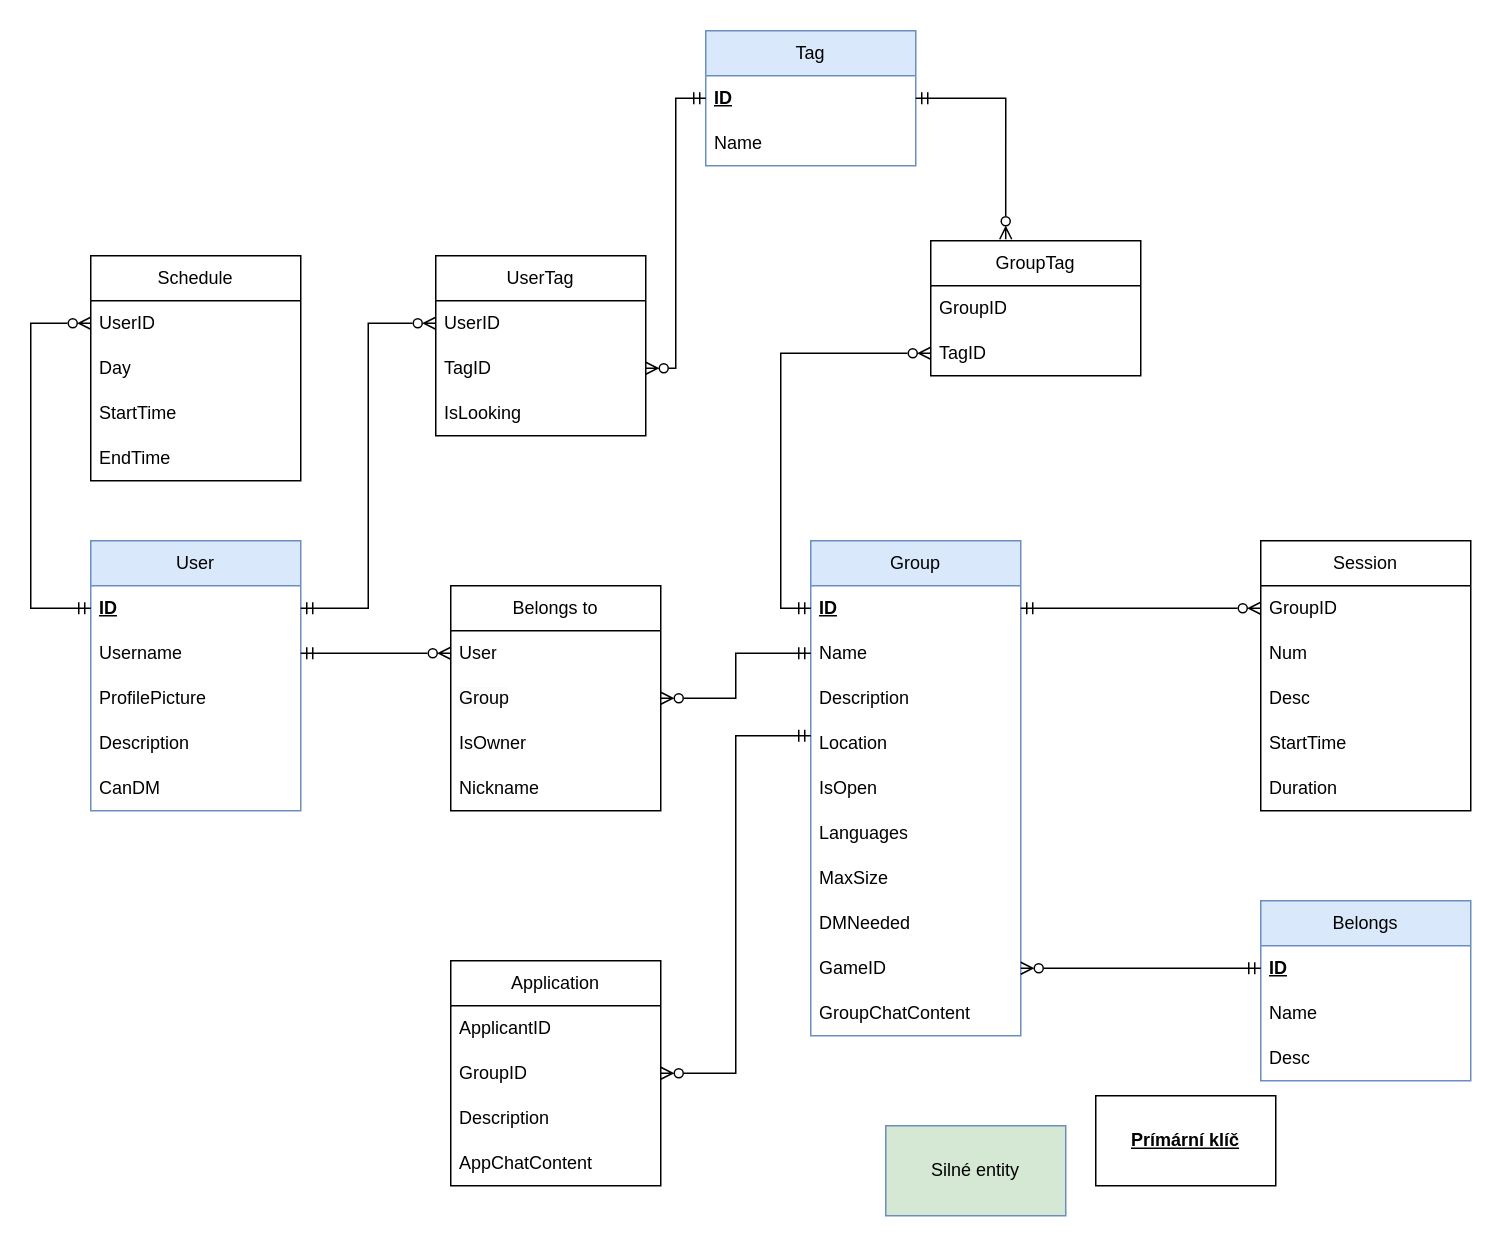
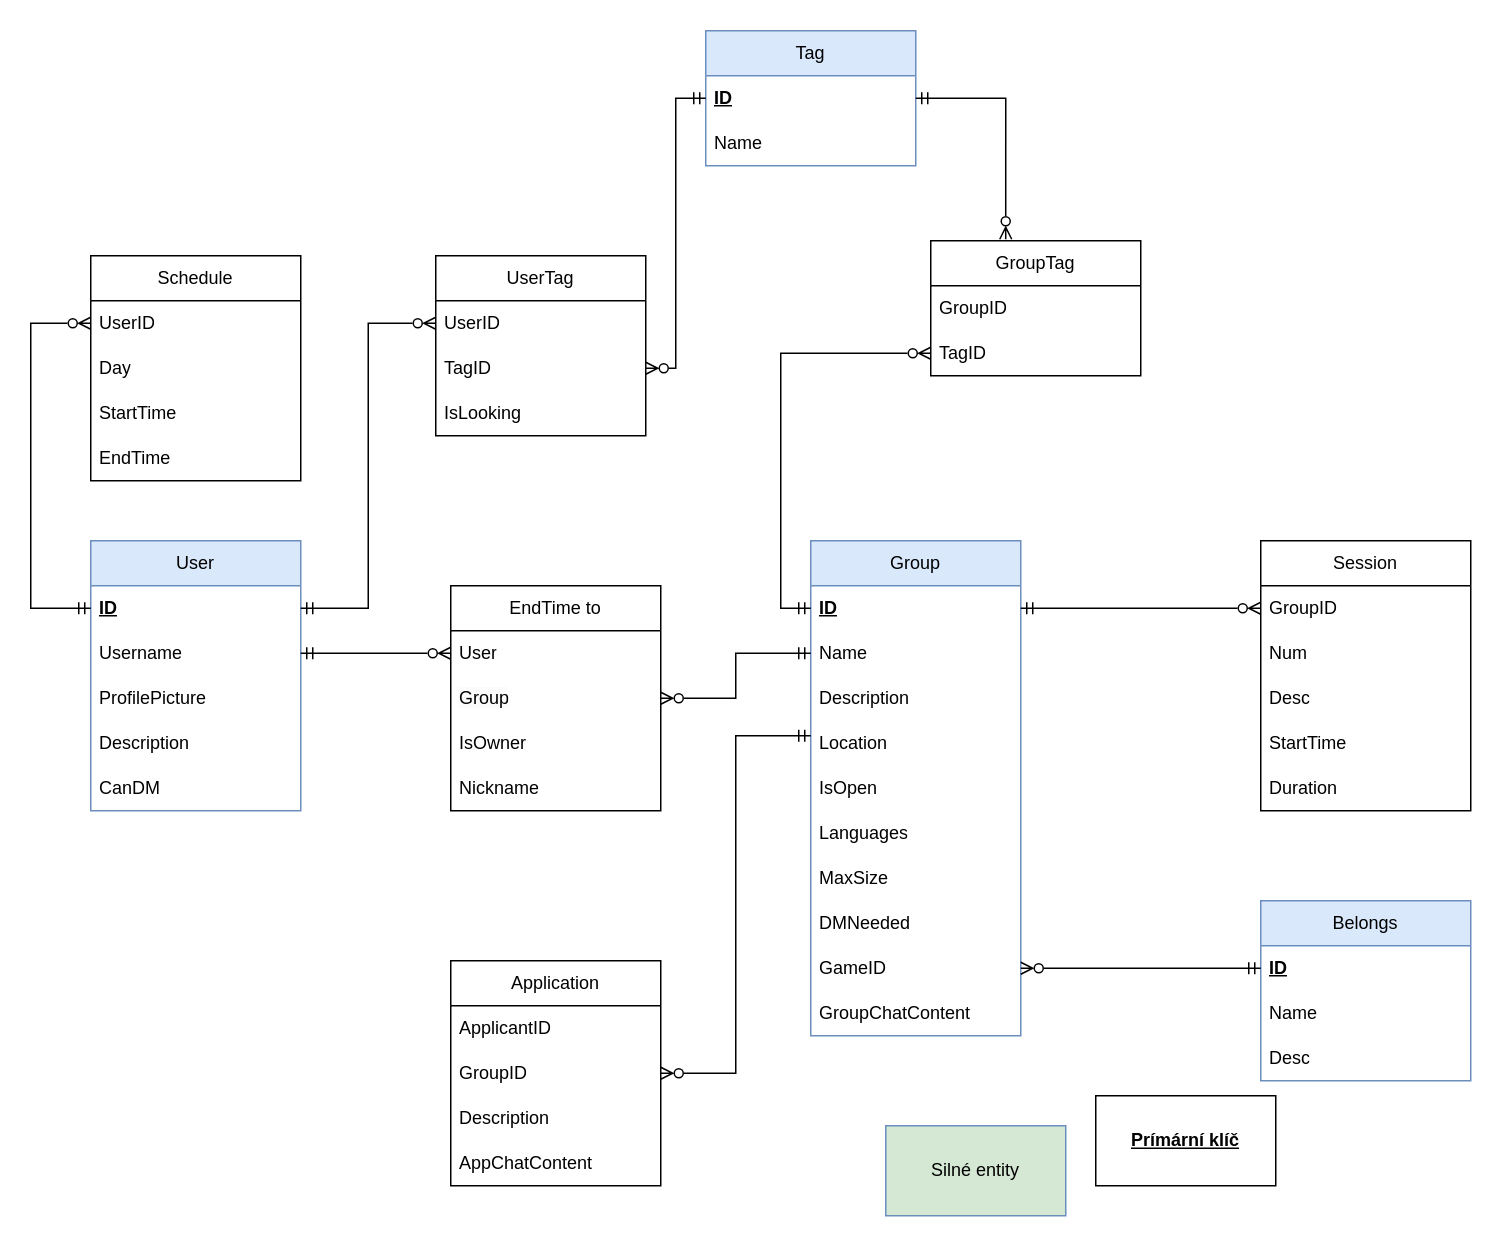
node "Belongs to": label "Belongs to" -> "EndTime to"
